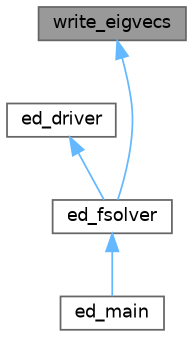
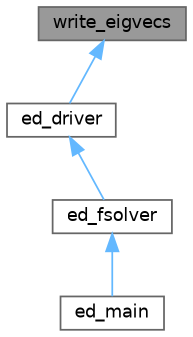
edge "ed_fsolver" -> "write_eigvecs": now "ed_driver" -> "write_eigvecs"
